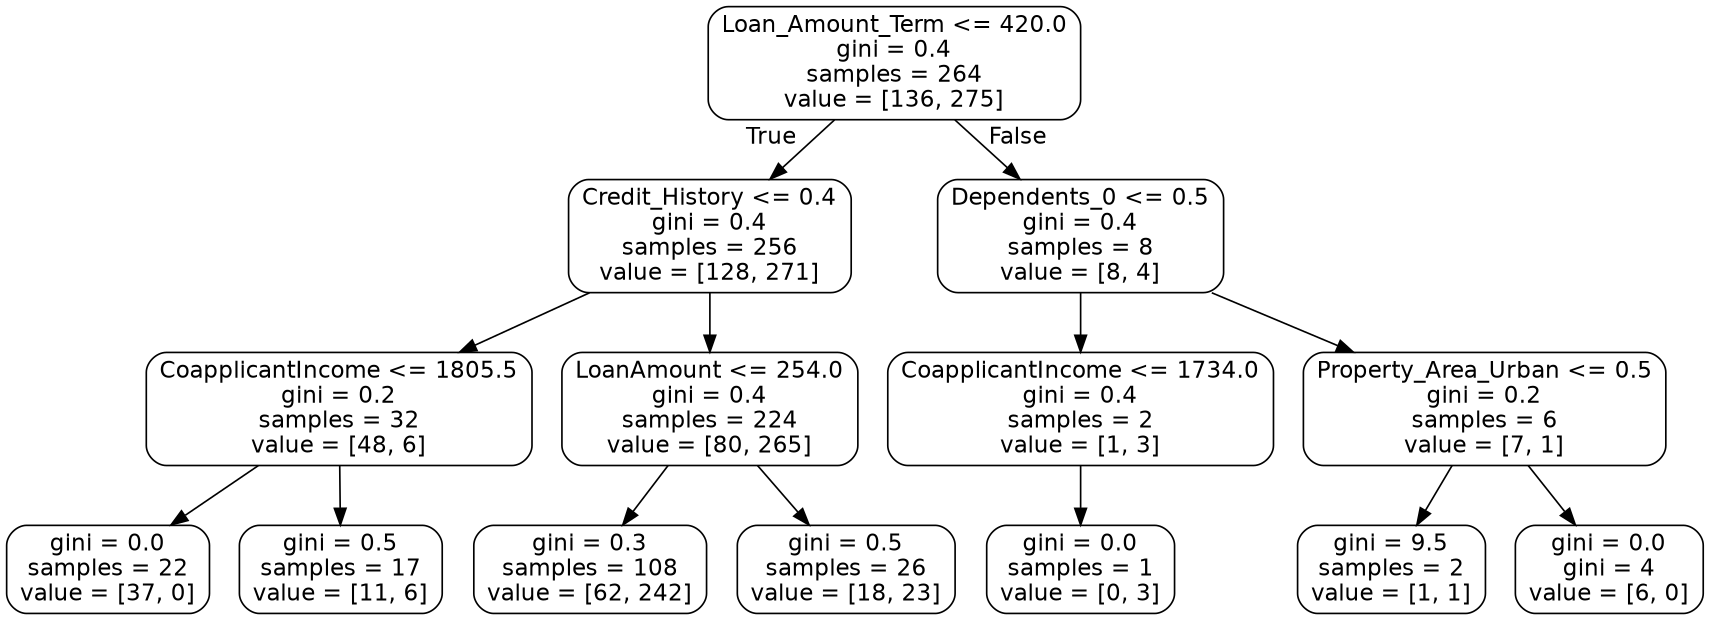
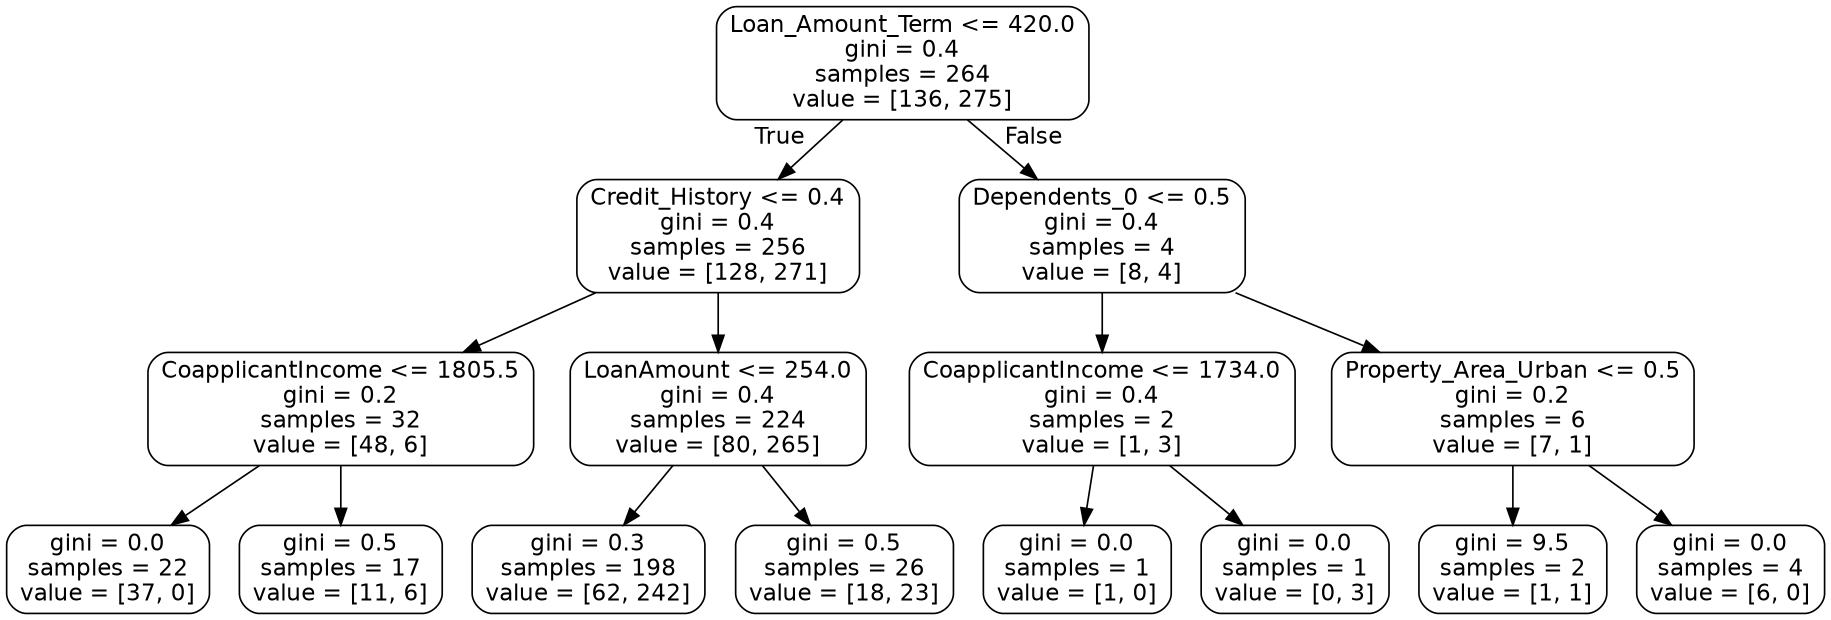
node "Dependents_0 <= 0.5 gini = 0.4 samples = 8 value = [8, 4]": label "Dependents_0 <= 0.5 gini = 0.4 samples = 8 value = [8, 4]" -> "Dependents_0 <= 0.5 gini = 0.4 samples = 4 value = [8, 4]"
node "gini = 0.3 samples = 108 value = [62, 242]": label "gini = 0.3 samples = 108 value = [62, 242]" -> "gini = 0.3 samples = 198 value = [62, 242]"
node "gini = 0.0 samples = 1 value = [1, 0]": added
node "gini = 0.0 gini = 4 value = [6, 0]": label "gini = 0.0 gini = 4 value = [6, 0]" -> "gini = 0.0 samples = 4 value = [6, 0]"
